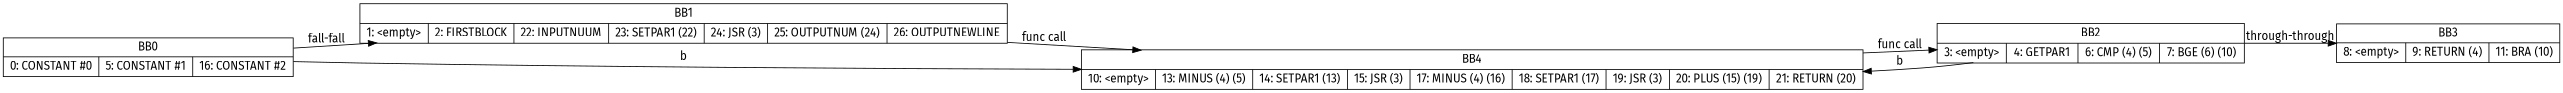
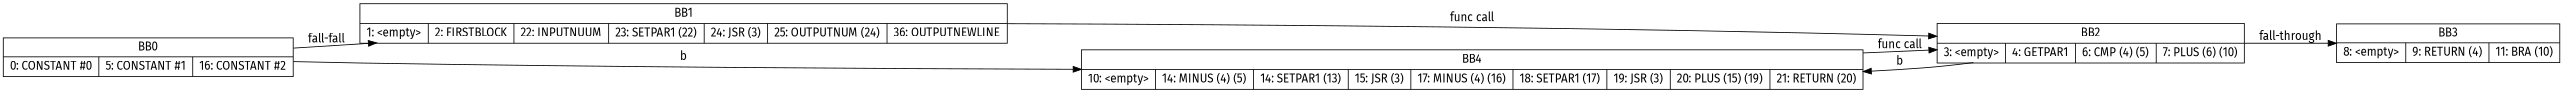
node "BB1": text "26: OUTPUTNEWLINE" -> "36: OUTPUTNEWLINE"
edge "BB2" -> "BB3": label "through-through" -> "fall-through"
edge "BB1" -> "BB4": now "BB1" -> "BB2"
node "BB2": text "7: BGE (6) (10)" -> "7: PLUS (6) (10)"
node "BB4": text "13: MINUS (4) (5)" -> "14: MINUS (4) (5)"
